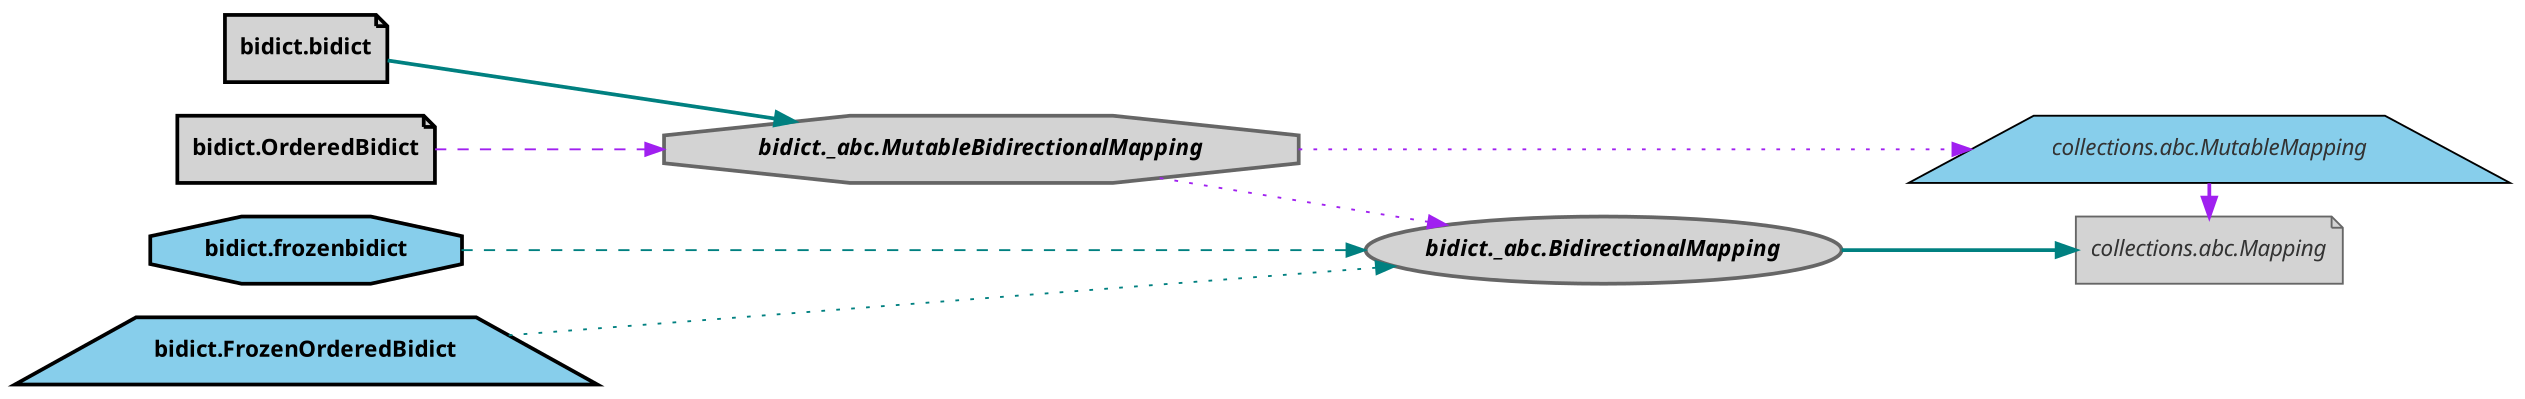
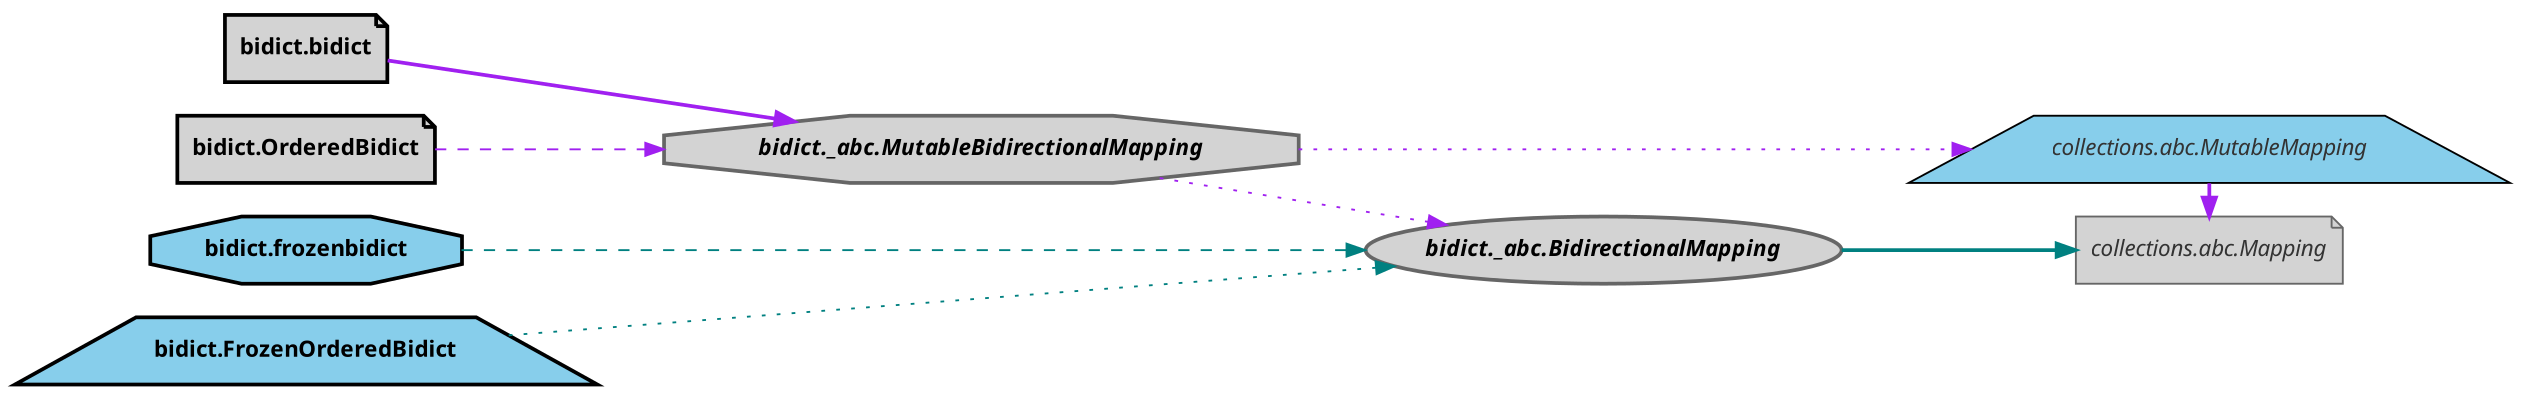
edge "bidict.bidict" -> "bidict._abc.MutableBidirectionalMapping": color teal -> purple
